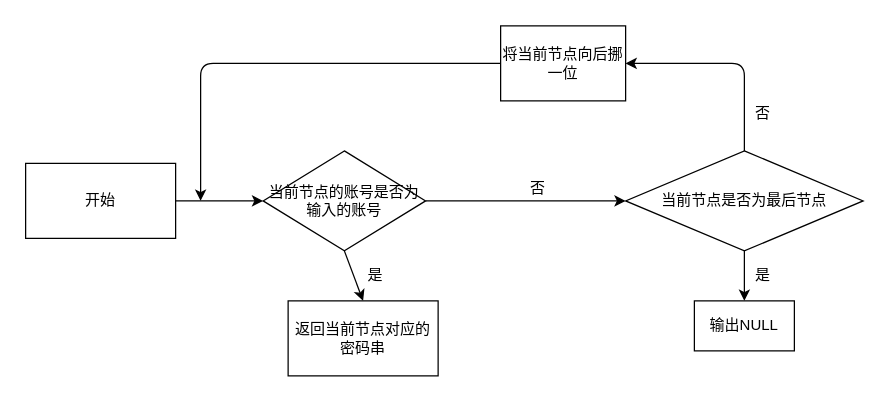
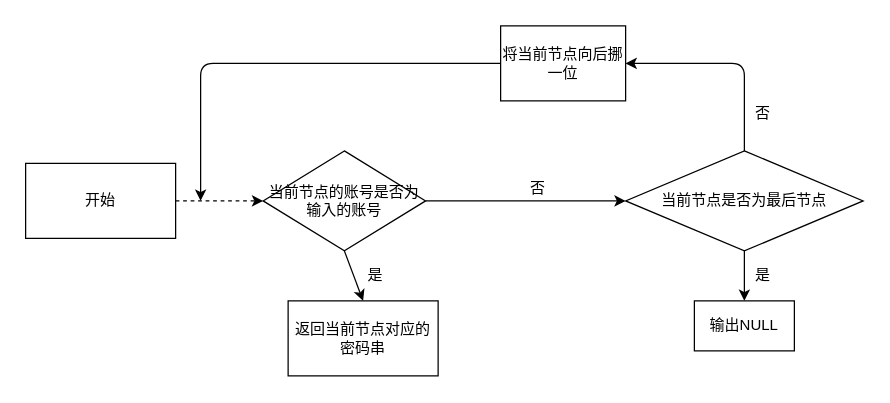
edge "开始" -> "当前节点的账号是否为输入的账号": style solid -> dashed
